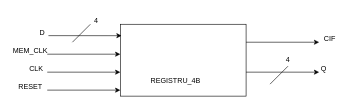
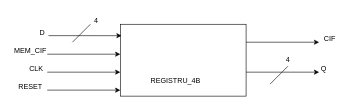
node "MEM_CLK": label "MEM_CLK" -> "MEM_CIF"
